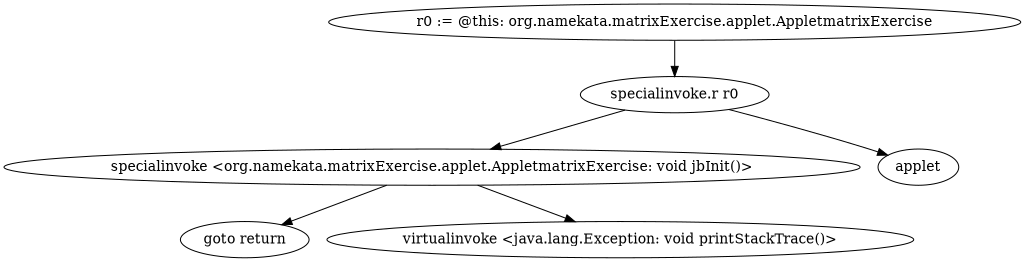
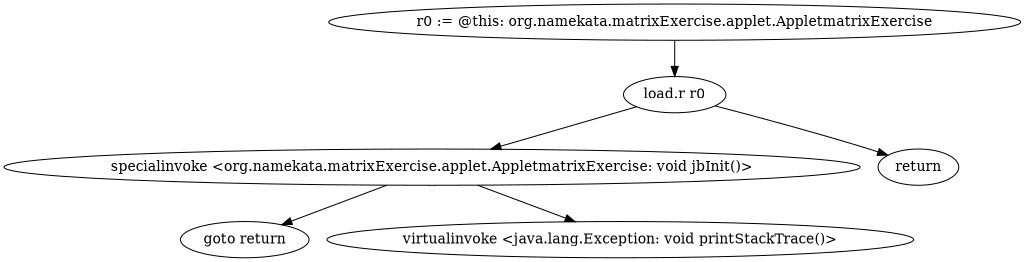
node "specialinvoke.r r0": label "specialinvoke.r r0" -> "load.r r0"
node "applet": label "applet" -> "return"
